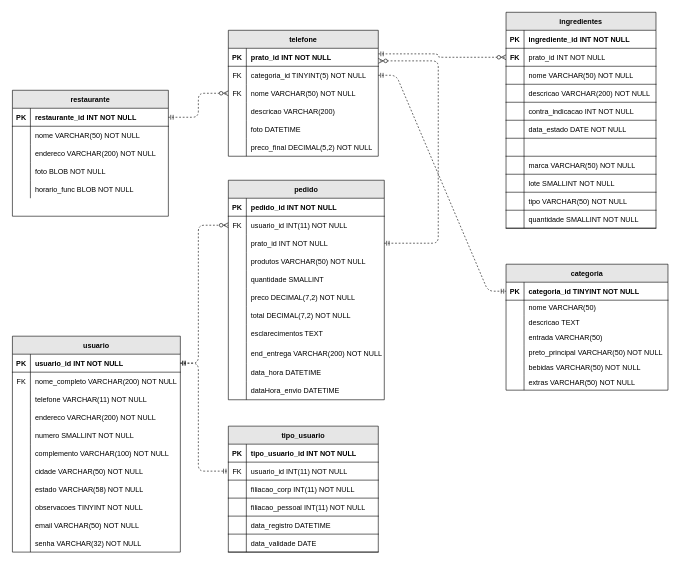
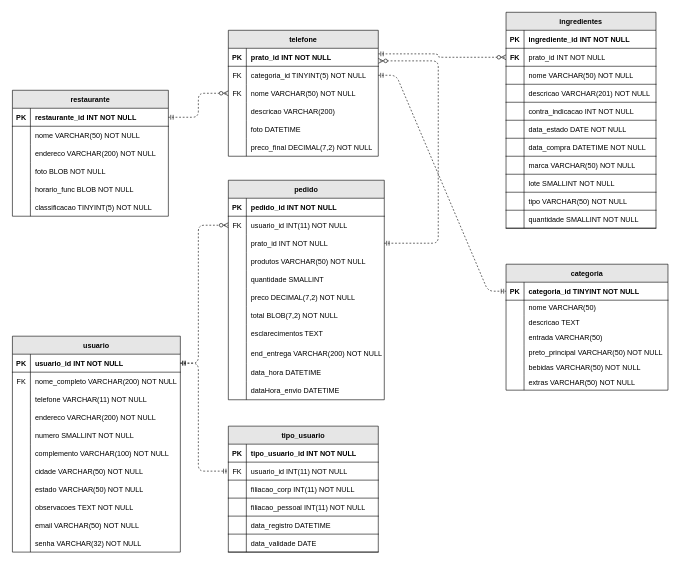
node "descricao VARCHAR(200) NOT NULL": label "descricao VARCHAR(200) NOT NULL" -> "descricao VARCHAR(201) NOT NULL"
node "data_compra DATETIME NOT NULL": added
node "preco_final DECIMAL(5,2) NOT NULL": label "preco_final DECIMAL(5,2) NOT NULL" -> "preco_final DECIMAL(7,2) NOT NULL"
node "classificacao TINYINT(5) NOT NULL": added
node "total DECIMAL(7,2) NOT NULL": label "total DECIMAL(7,2) NOT NULL" -> "total BLOB(7,2) NOT NULL"
node "estado VARCHAR(58) NOT NULL": label "estado VARCHAR(58) NOT NULL" -> "estado VARCHAR(50) NOT NULL"
node "observacoes TINYINT NOT NULL": label "observacoes TINYINT NOT NULL" -> "observacoes TEXT NOT NULL"
